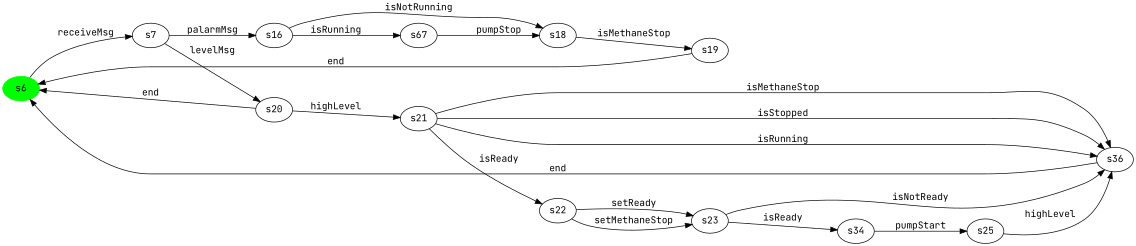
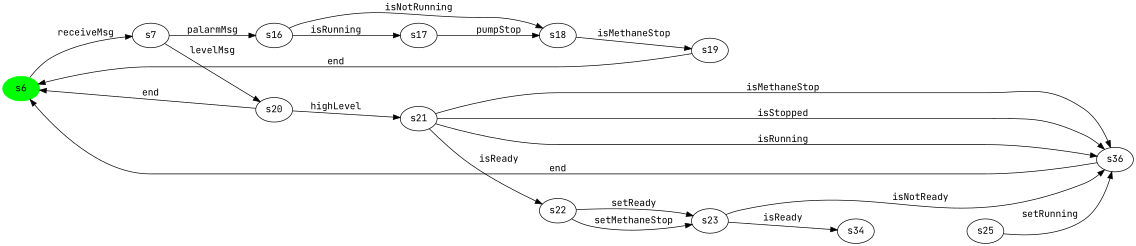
node "s67": label "s67" -> "s17"
edge "s25" -> "s36": label " highLevel " -> " setRunning "
edge "s34" -> "s25": removed, label "pumpStart"
